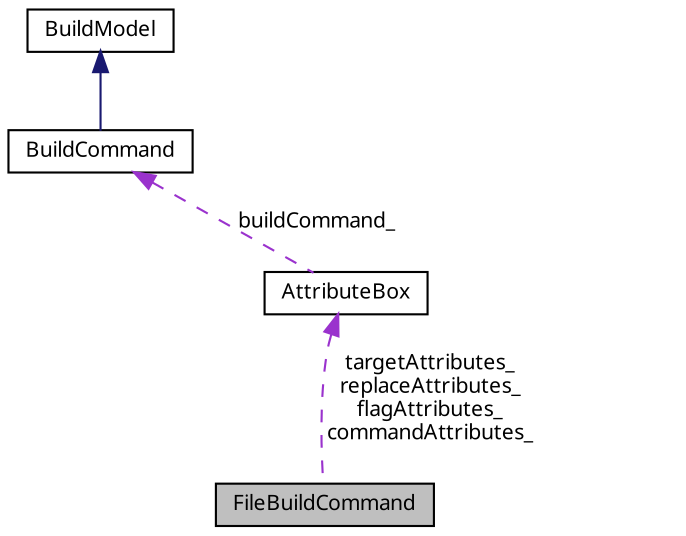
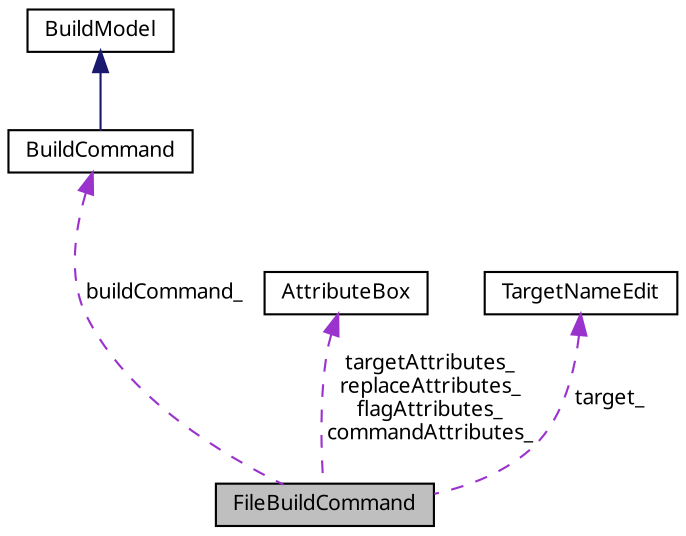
edge "AttributeBox" -> "BuildCommand": now "FileBuildCommand" -> "BuildCommand"
node "TargetNameEdit": added
